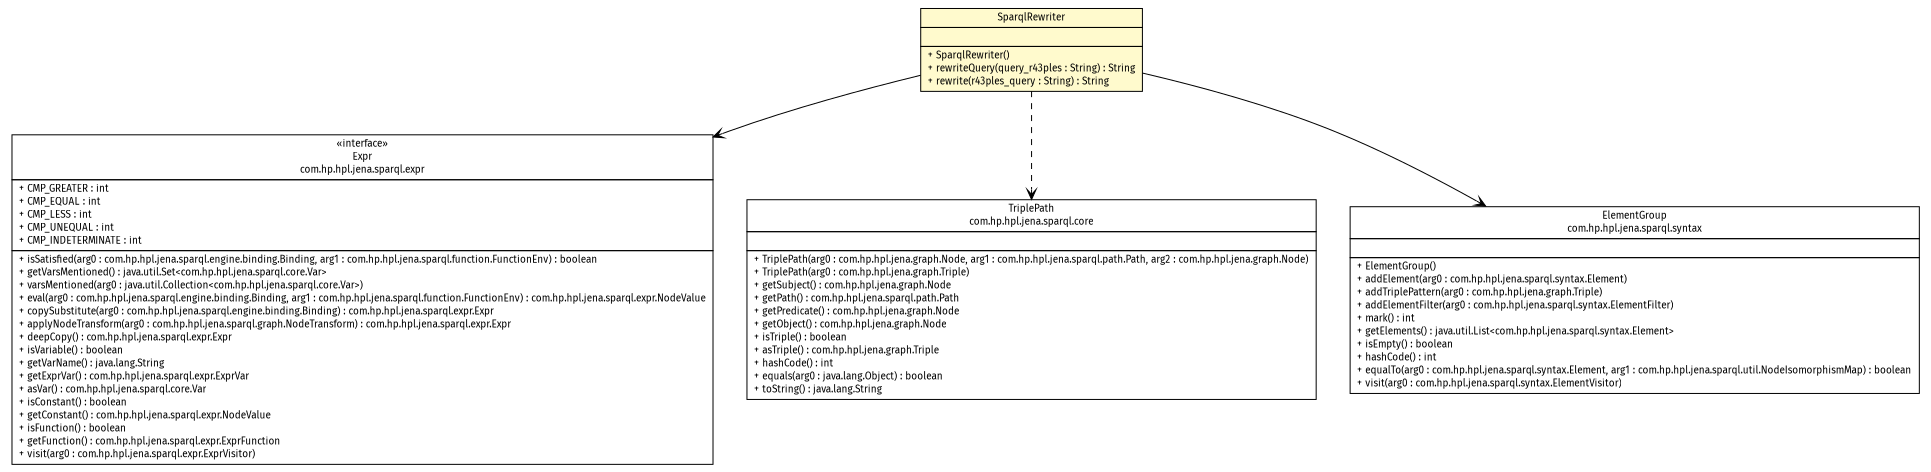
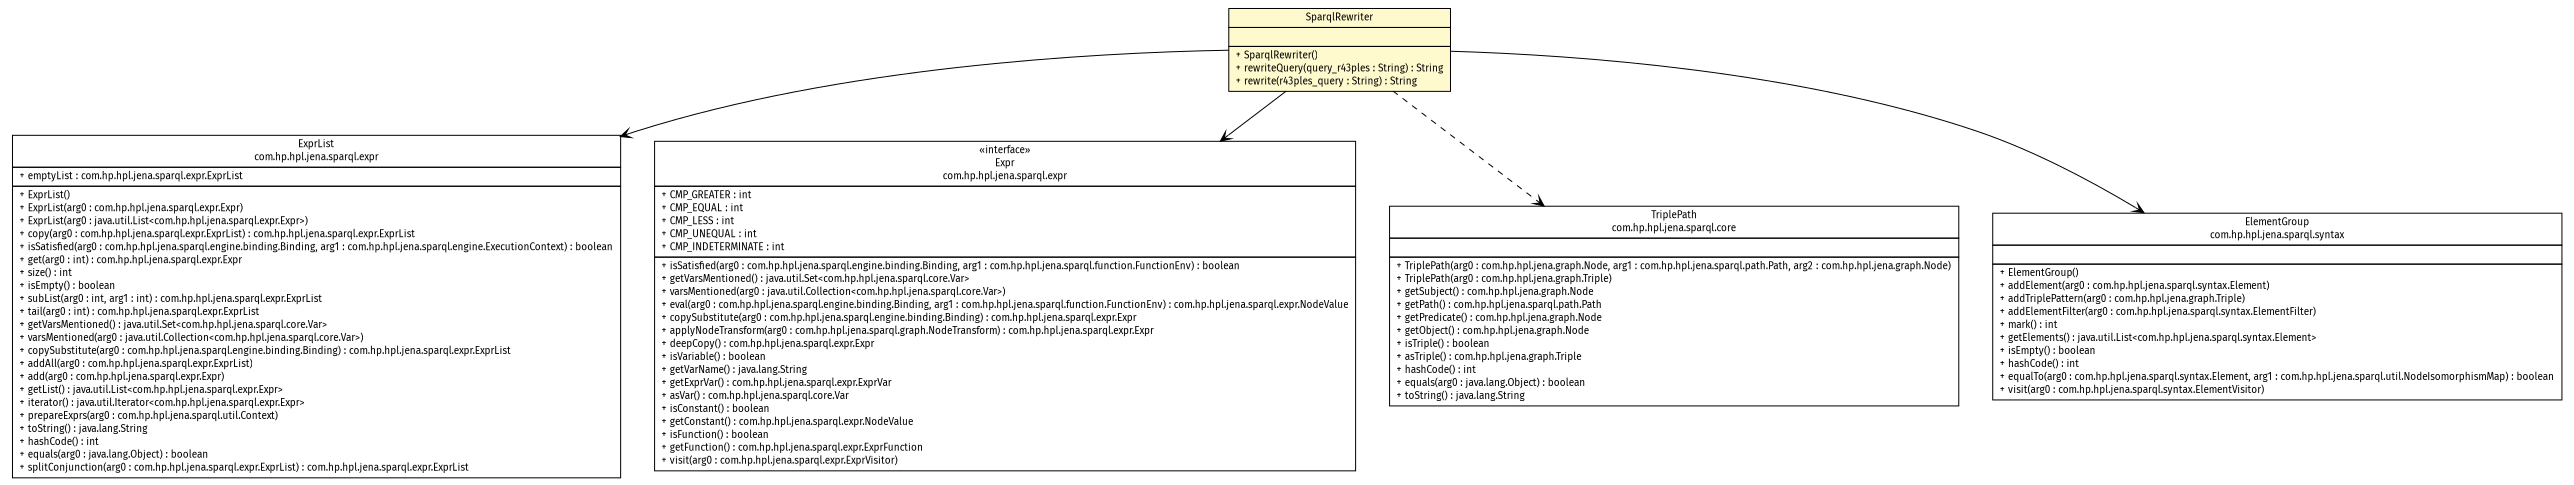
node "ExprList": added
